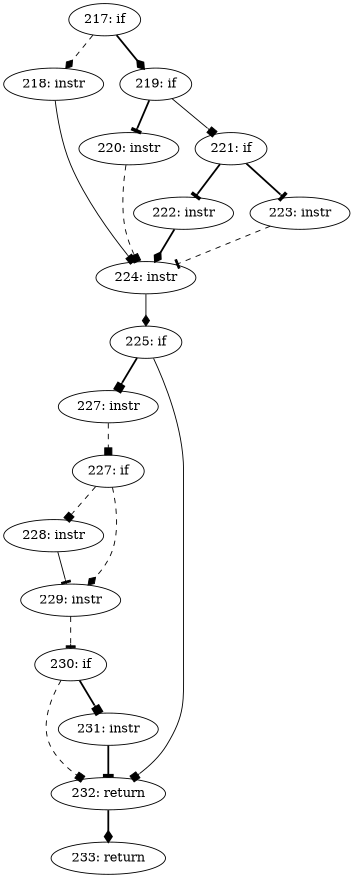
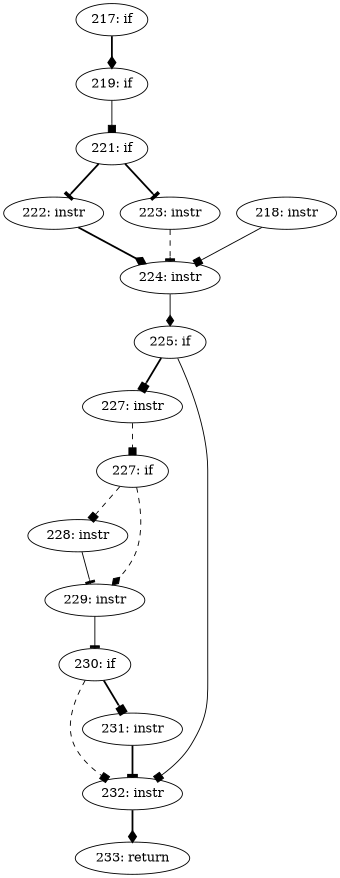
edge "217: if" -> "218: instr": removed
node "220: instr": removed
edge "229: instr" -> "230: if": style dashed -> solid
node "232: return": label "232: return" -> "232: instr"
